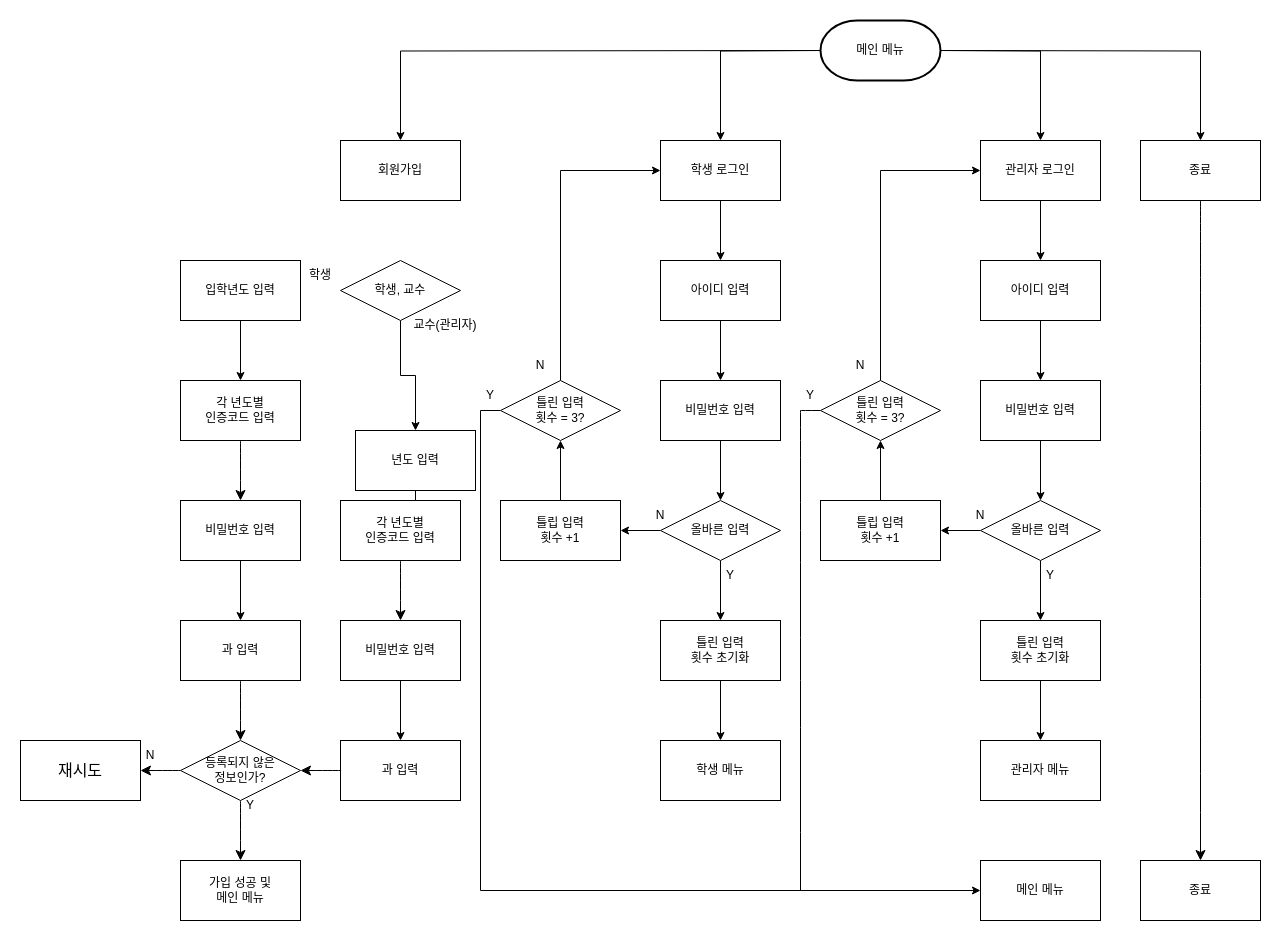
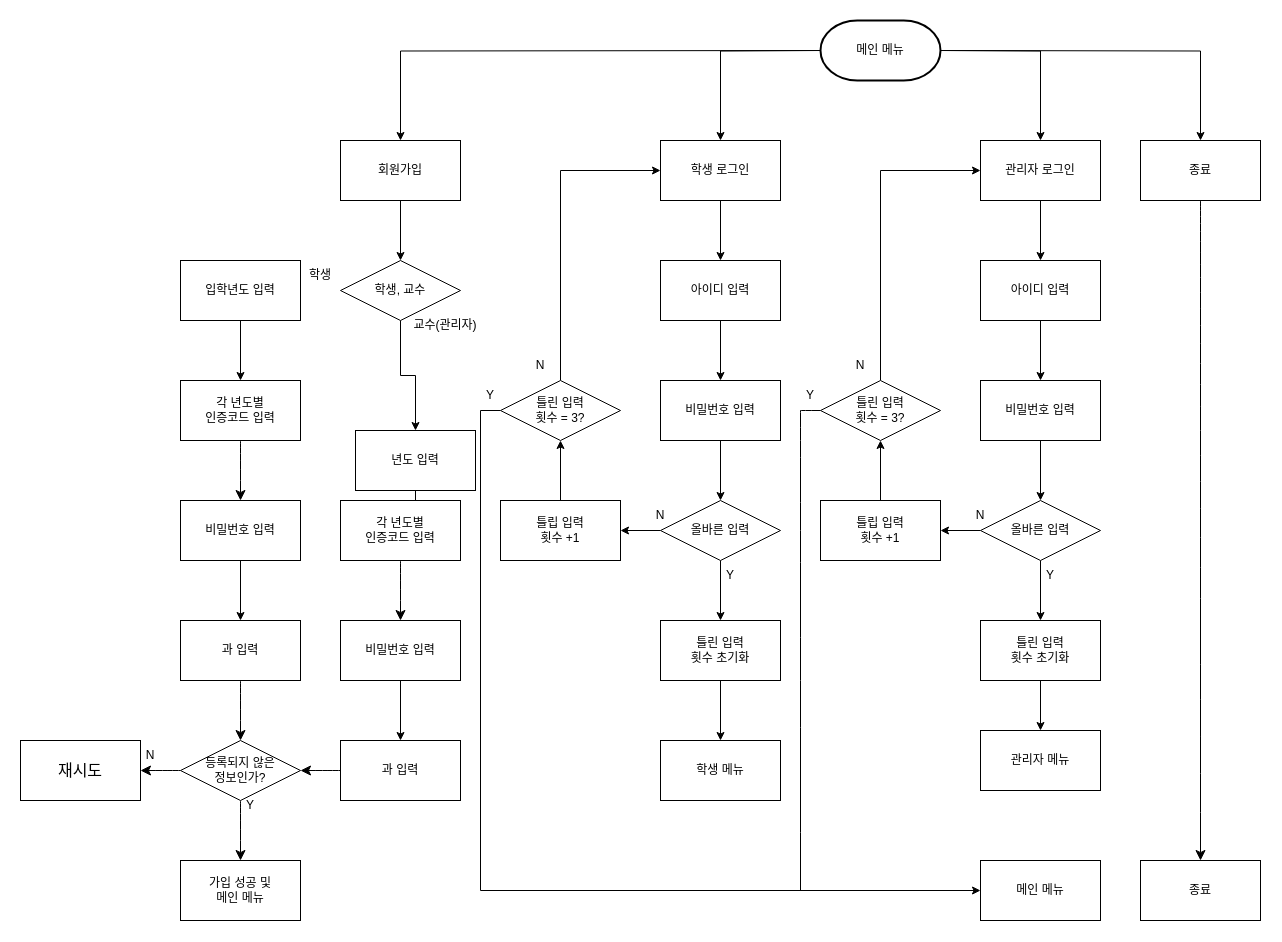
edge "회원가입" -> "학생, 교수": added
node "관리자 메뉴": moved (1041, 771) -> (1041, 761)
